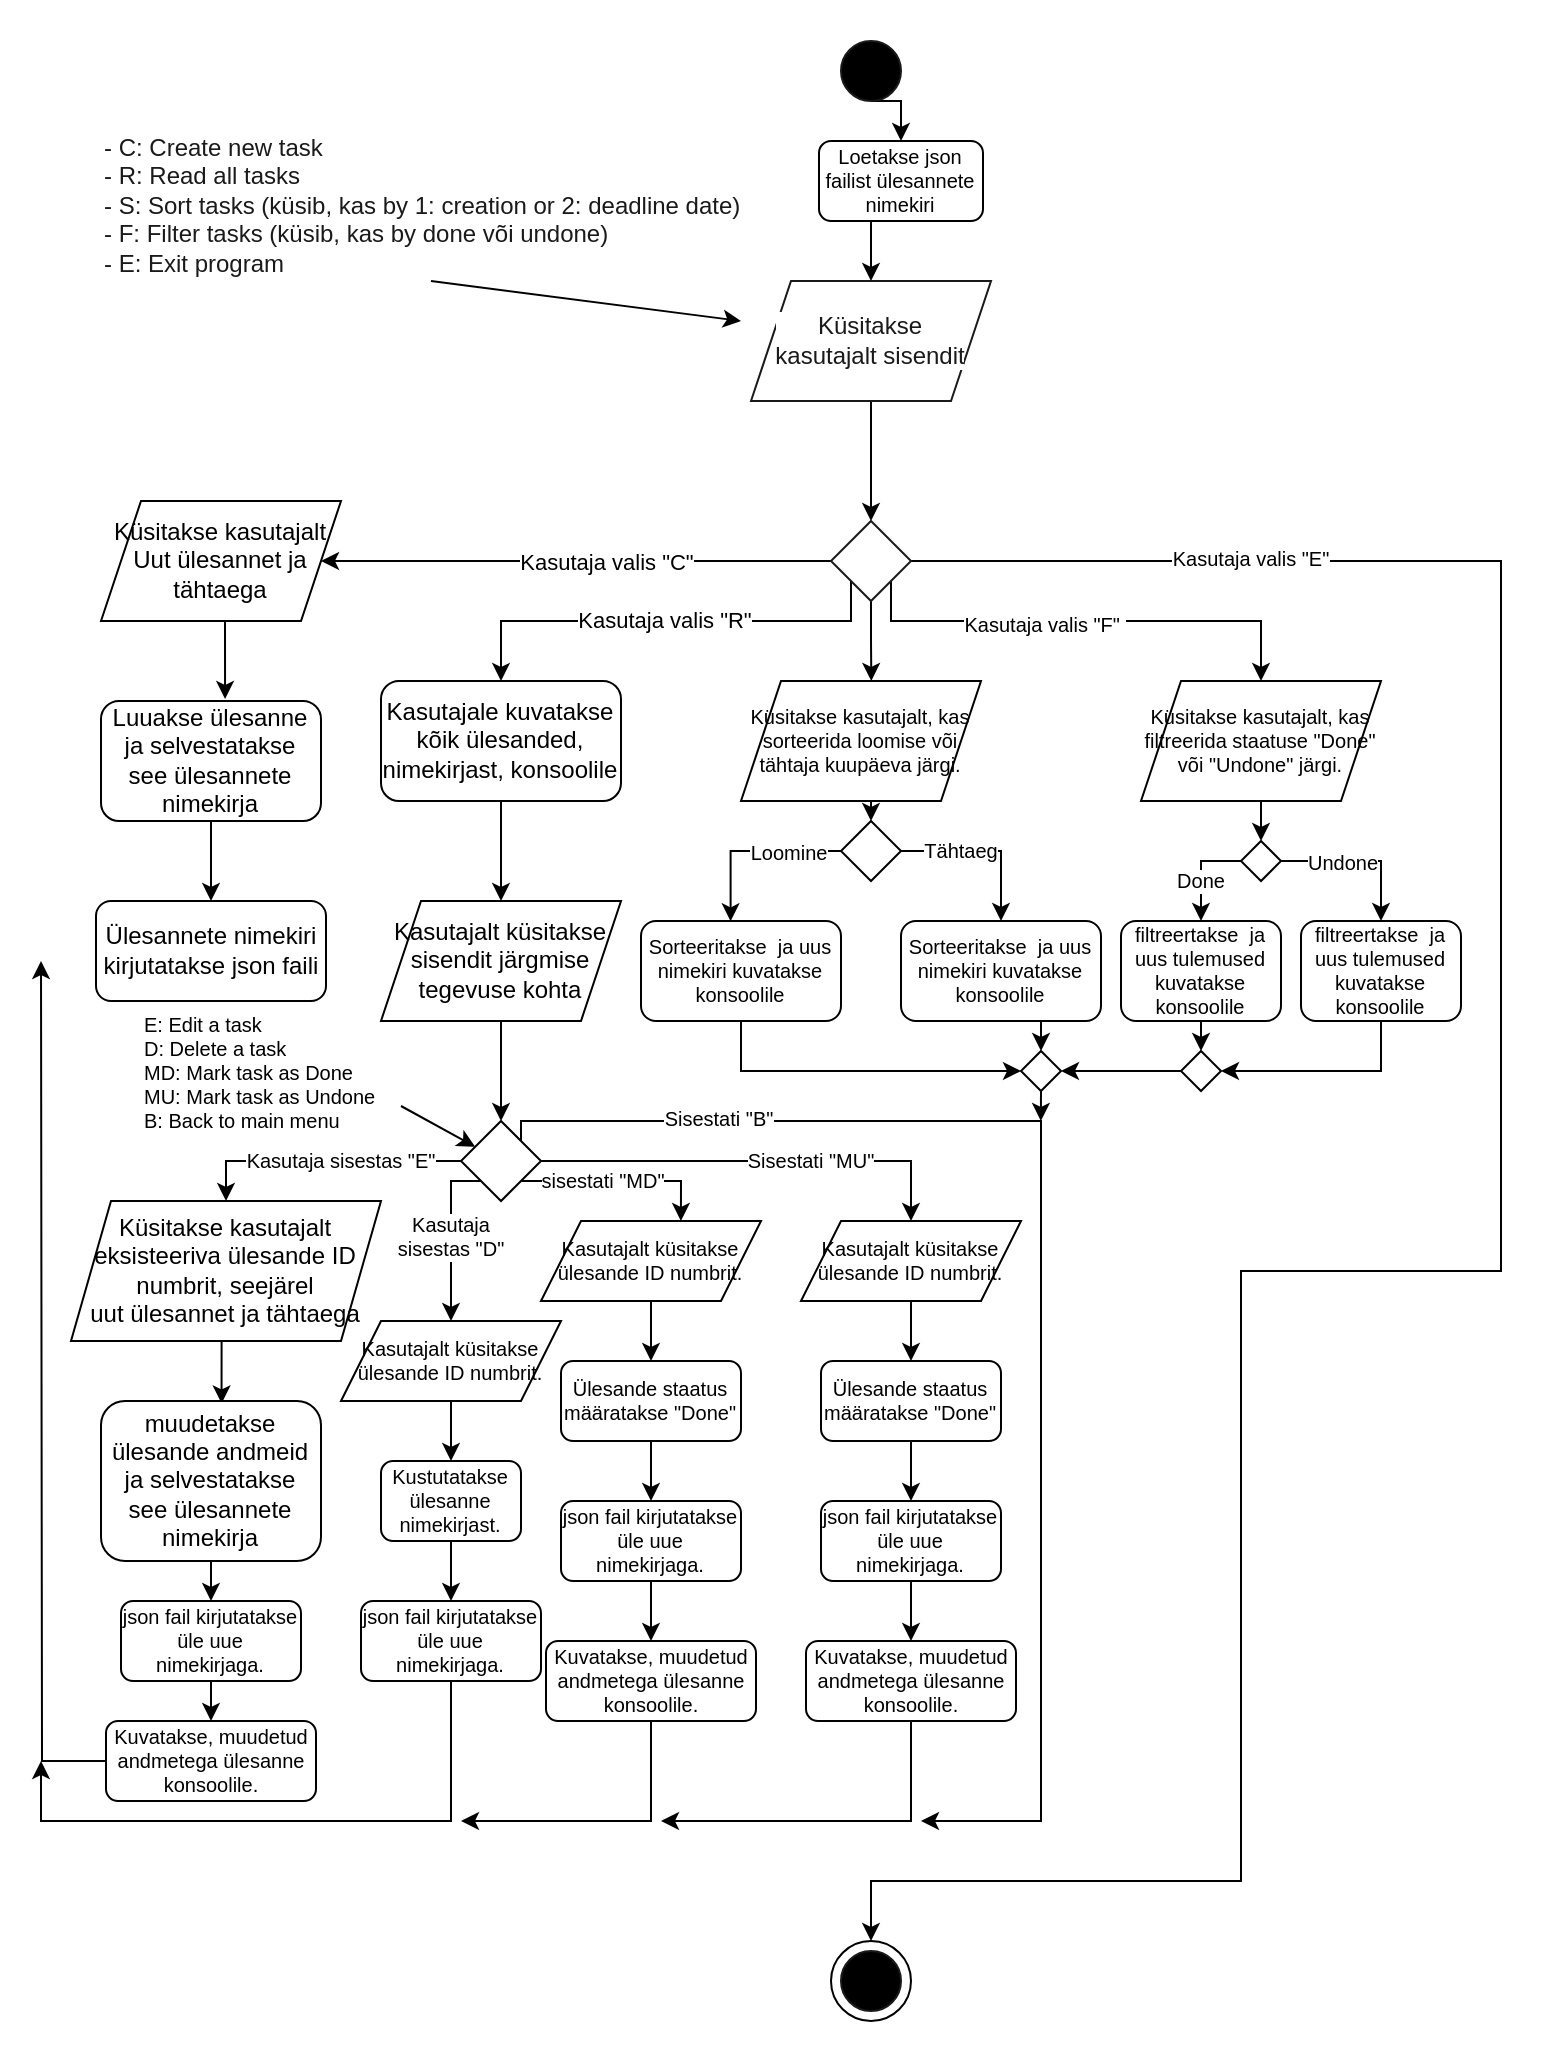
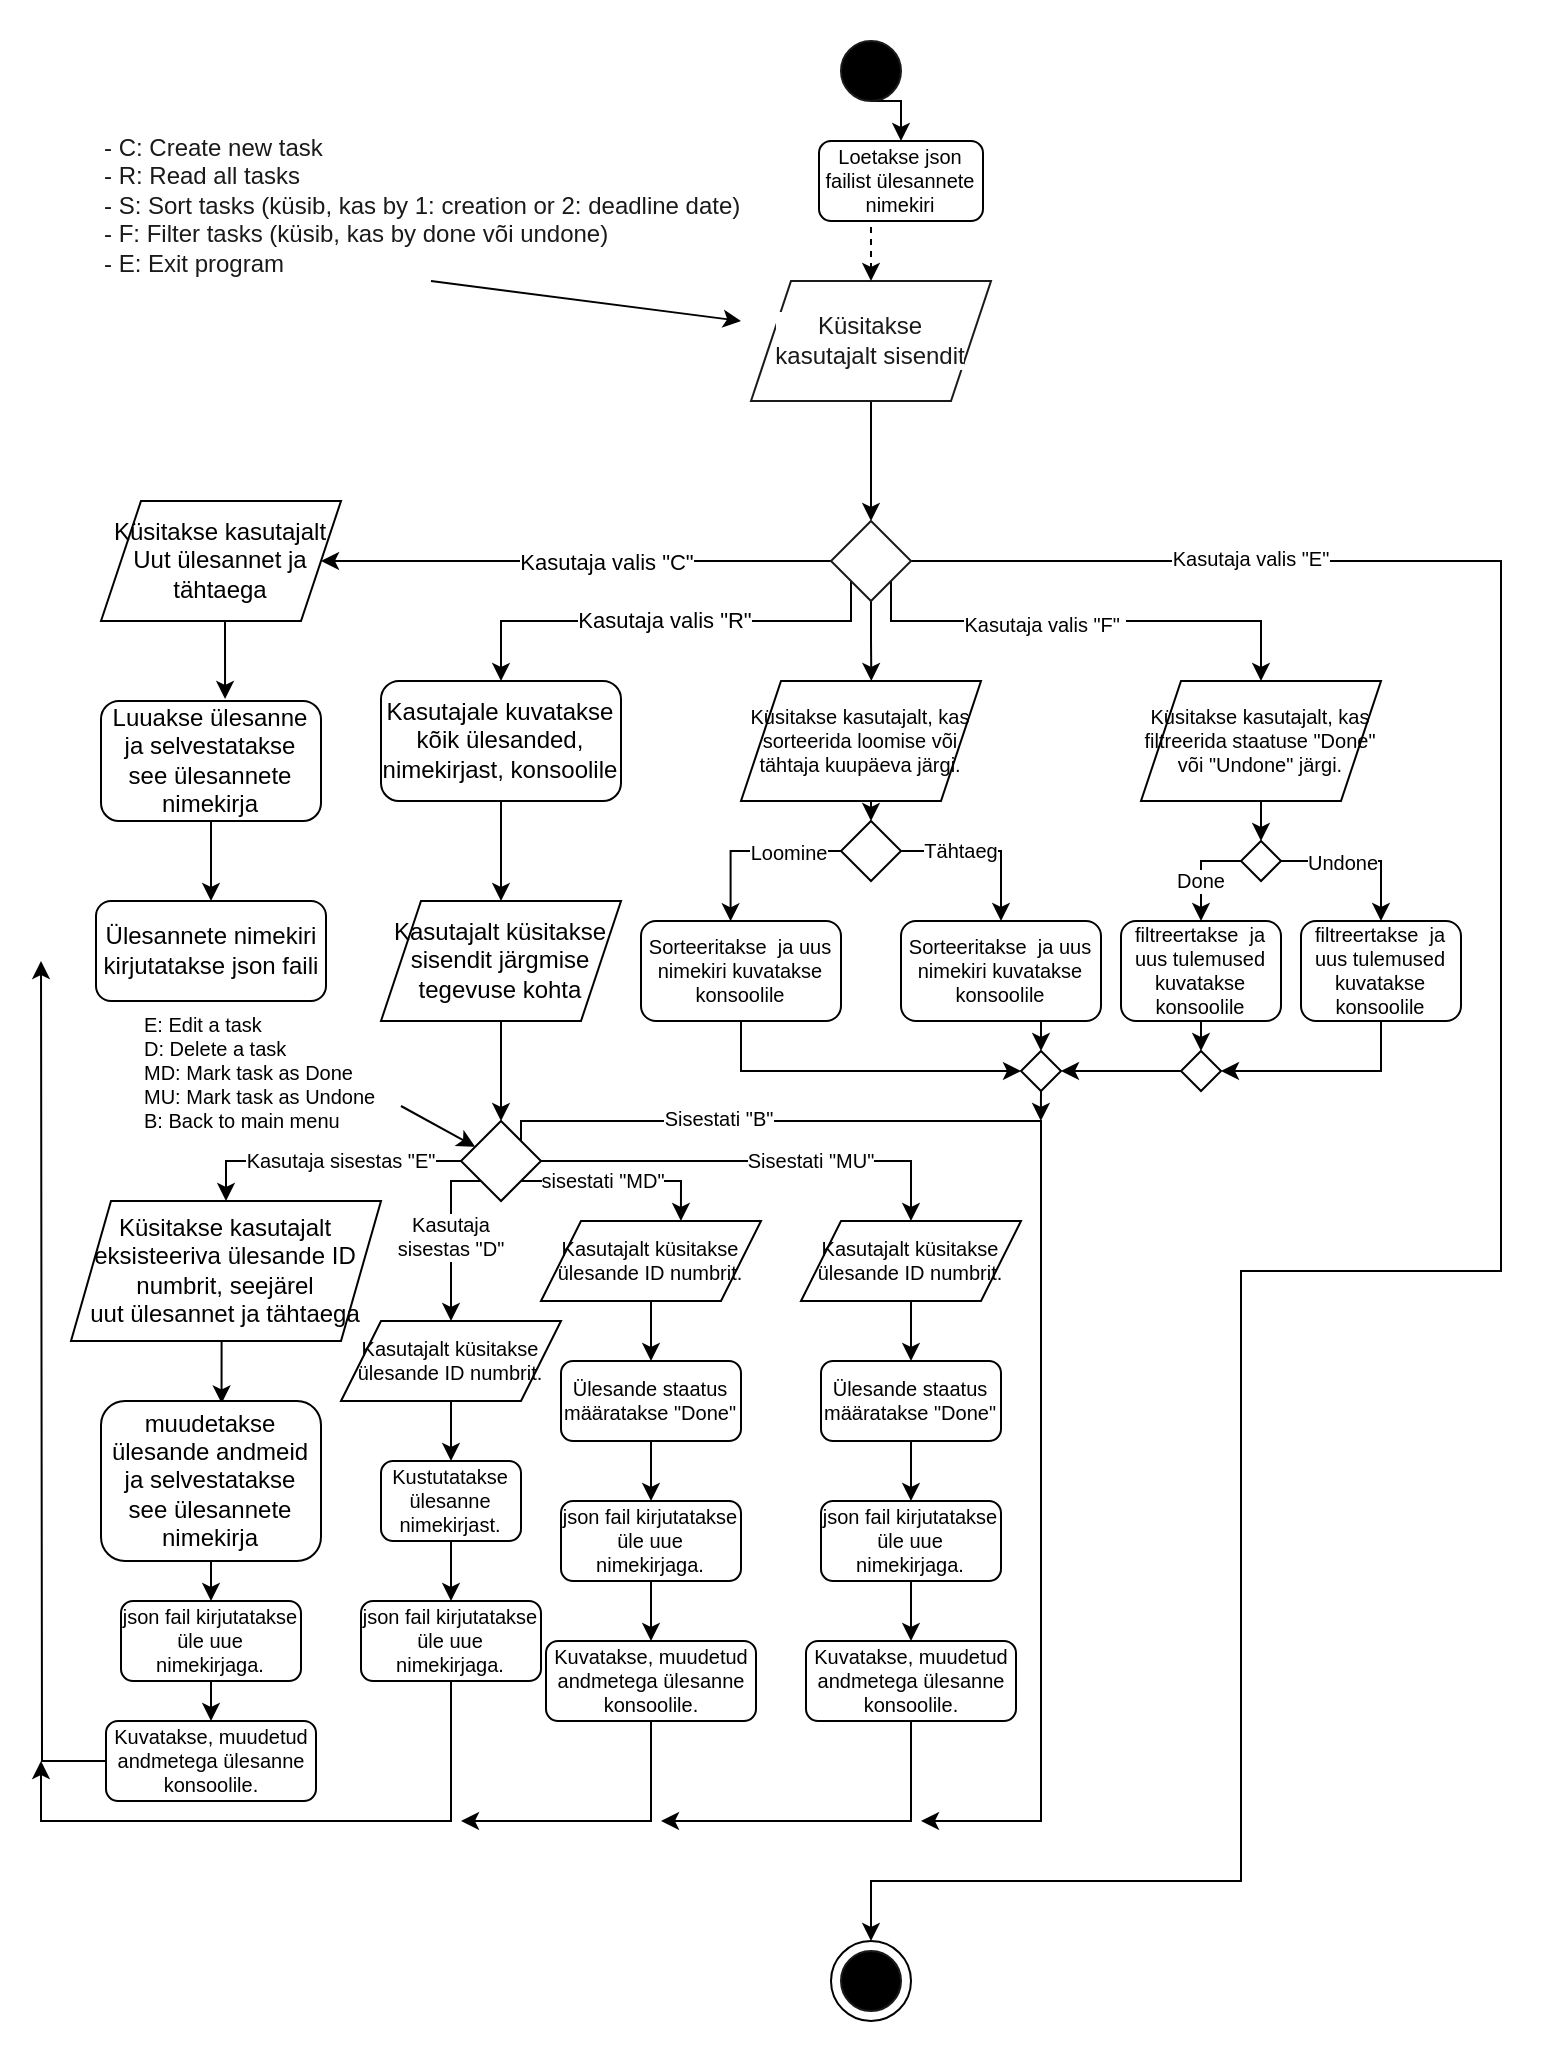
edge "Loetakse json failist ülesannete nimekiri" -> "Küsitakse kasutajalt sisendit": style solid -> dashed
